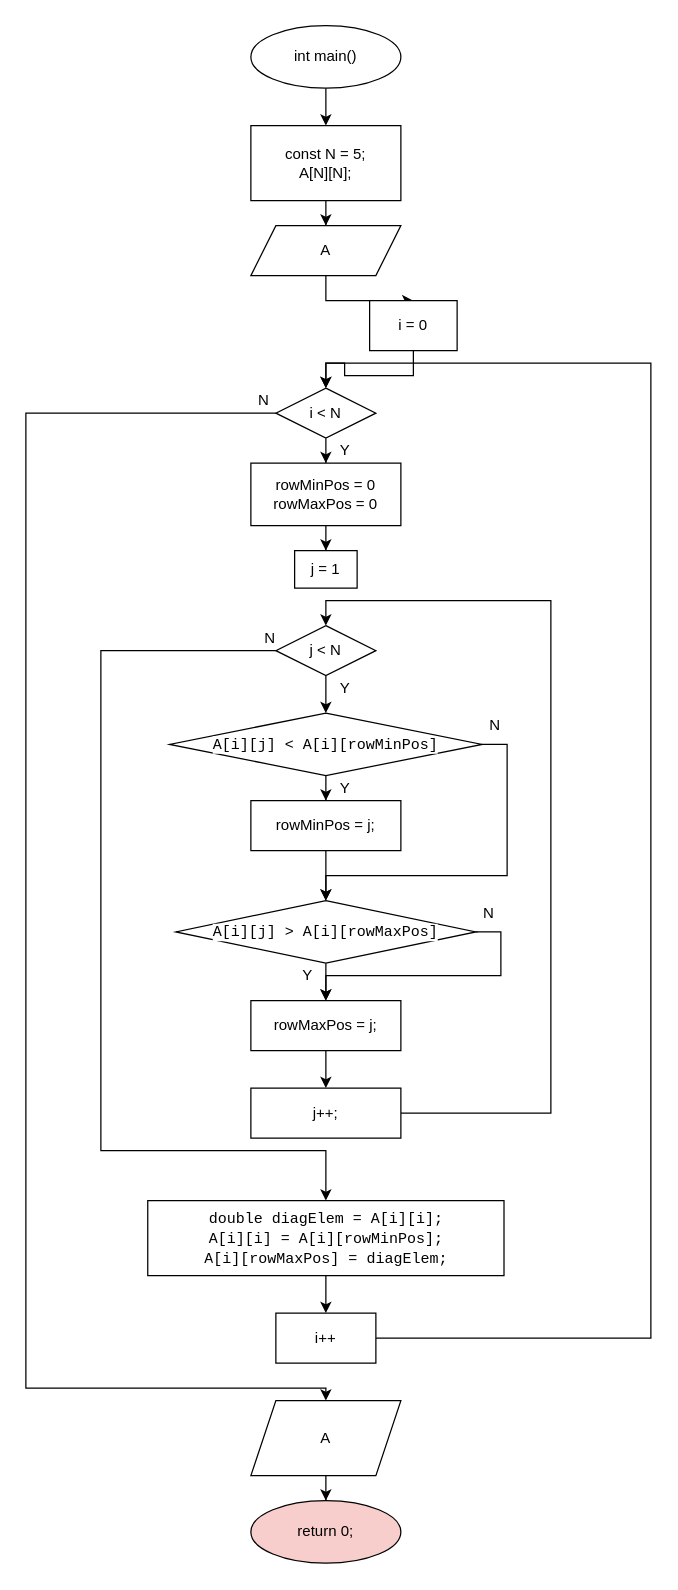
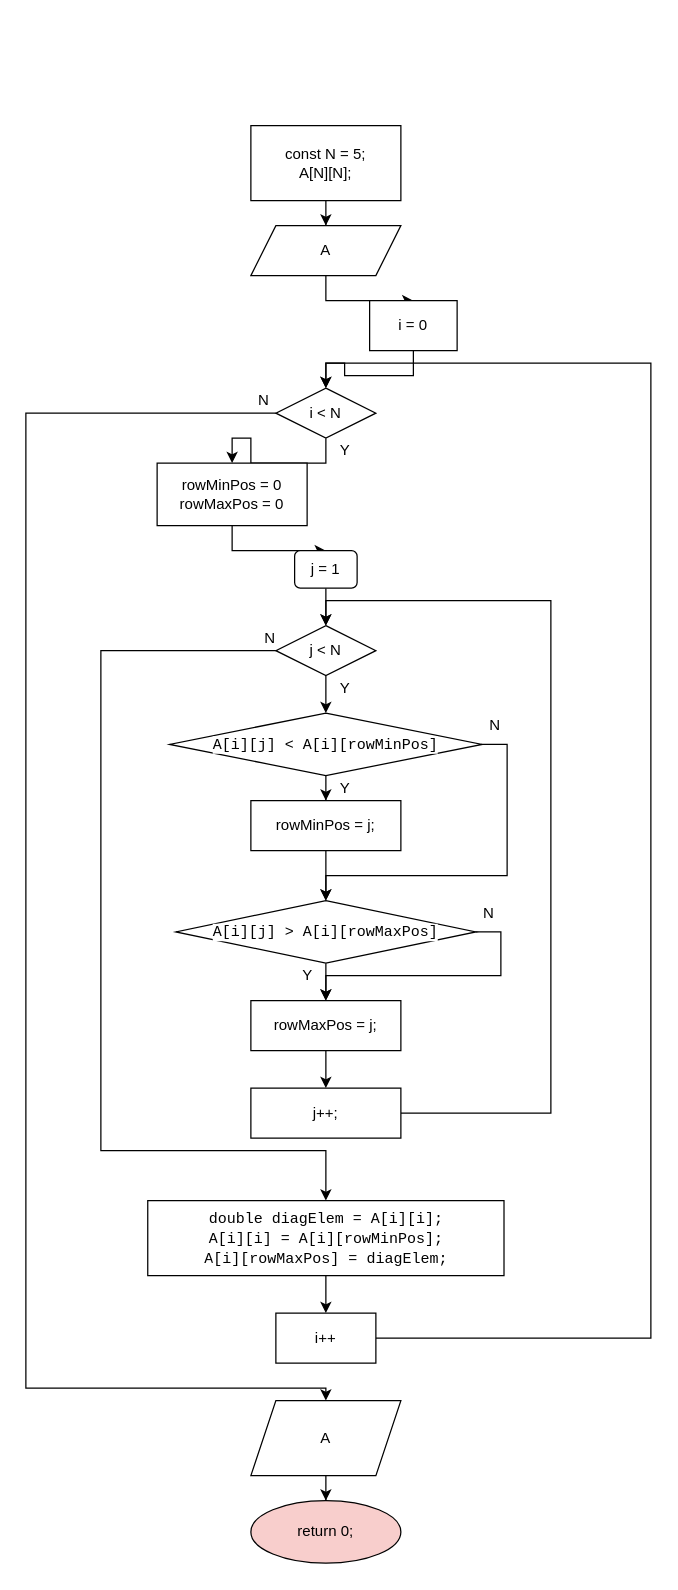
node "int main()": removed
edge "int main()" -> "const N = 5; A[N][N];": removed
node "rowMinPos = 0 rowMaxPos = 0": moved (326, 494) -> (232, 494)
node "j = 1": shape rectangle -> rounded rectangle
edge "j = 1" -> "j < N": added
